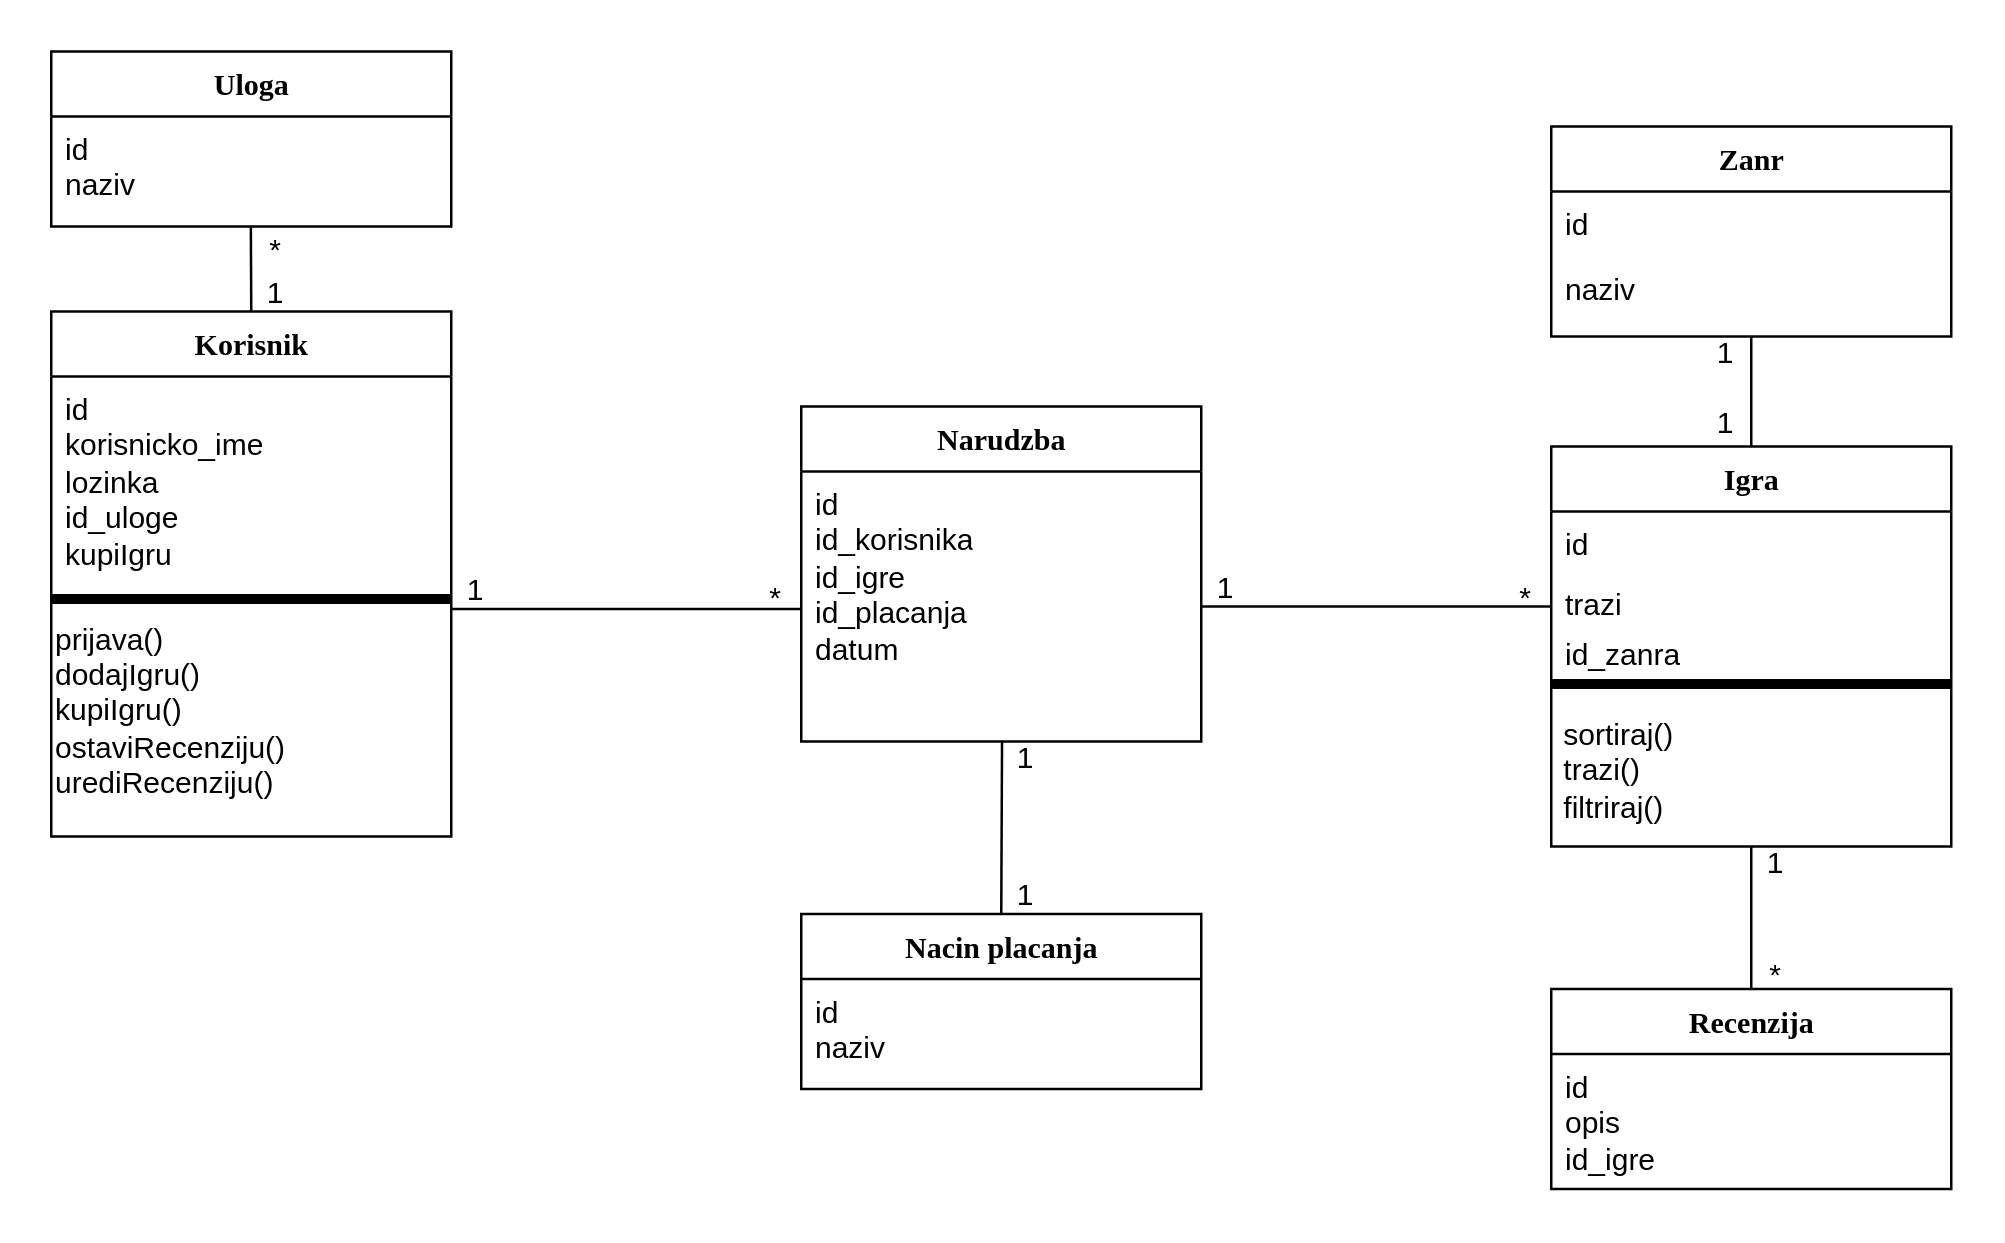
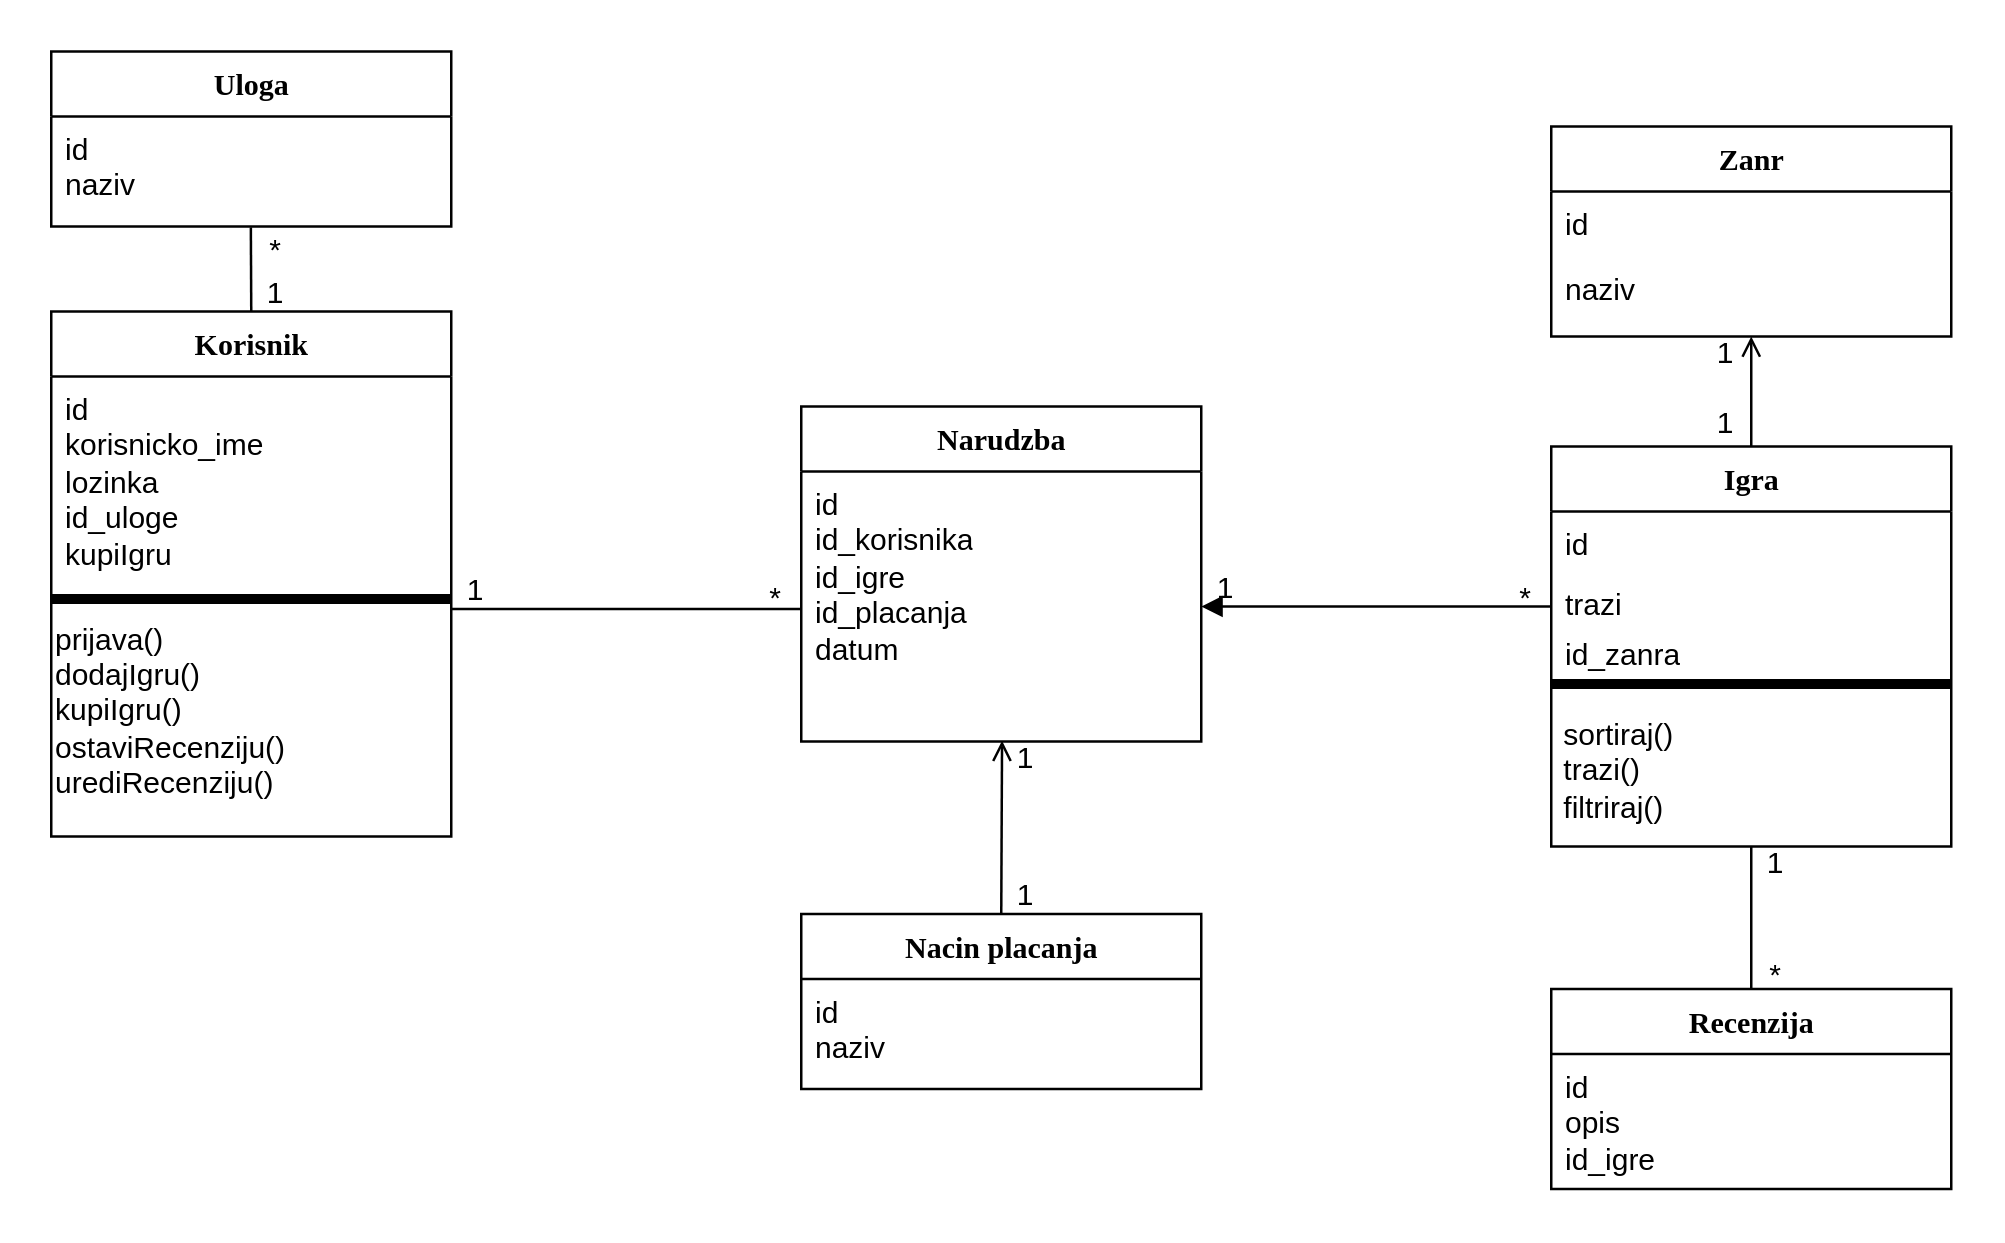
edge "Zanr" -- "Igra": arrowhead none -> open
edge "trazi" -- "id id_korisnika id_igre id_placanja datum": arrowhead none -> block
edge "id id_korisnika id_igre id_placanja datum" -- "Nacin placanja": arrowhead none -> open
